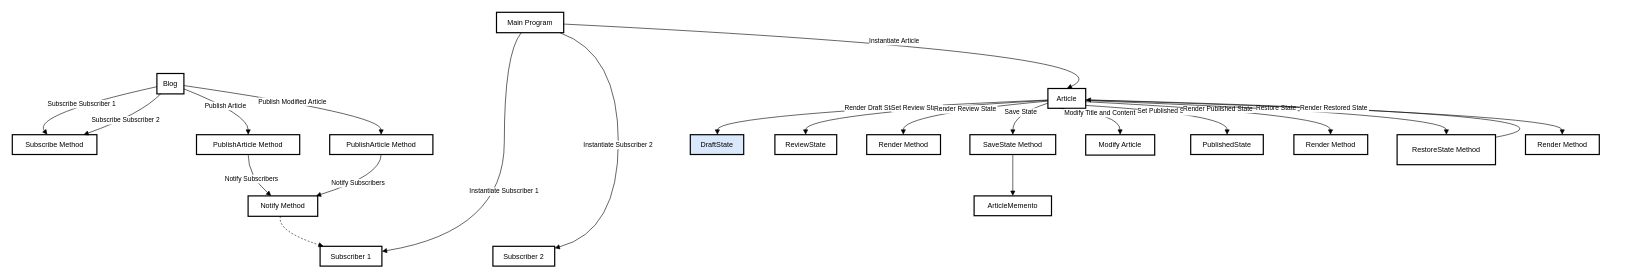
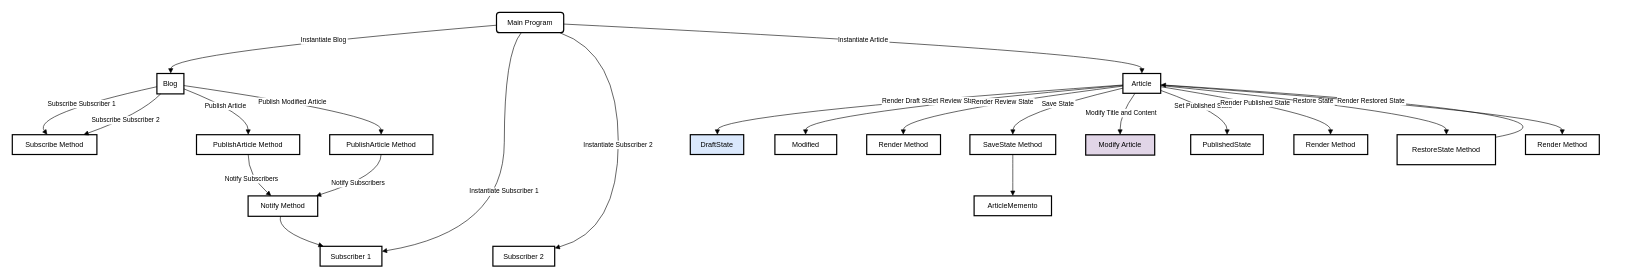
node "Main Program": shape rectangle -> rounded rectangle
edge "Main Program" -> "Blog": added, label "Instantiate Blog"
node "Article": moved (1067, 98) -> (1142, 83)
node "ReviewState": label "ReviewState" -> "Modified"
node "Modify Article": fillcolor #ffffff -> #e1d5e7
edge "Notify Method" -> "Subscriber 1": style dashed -> solid
